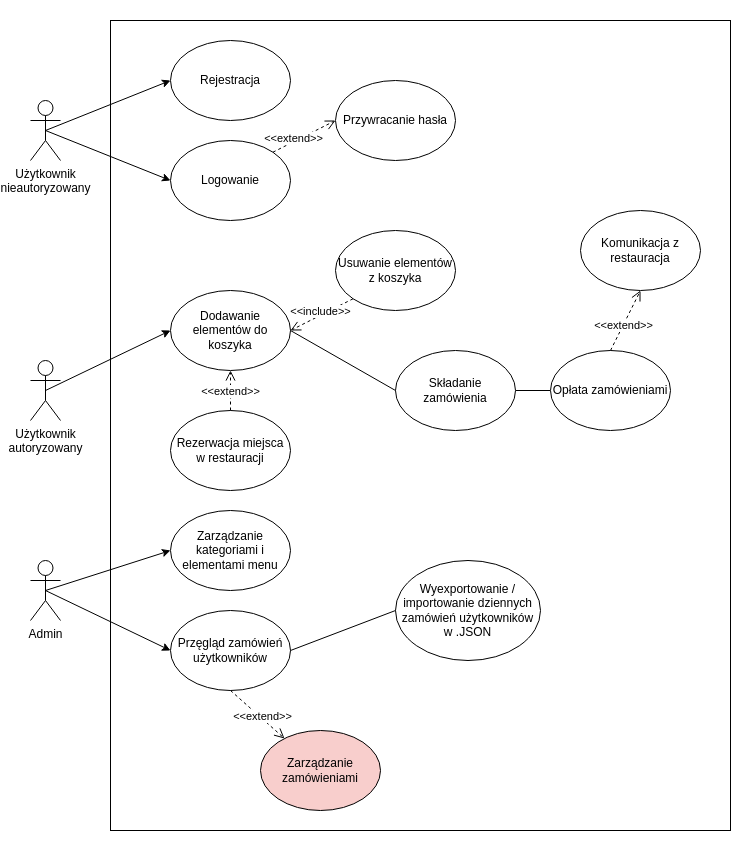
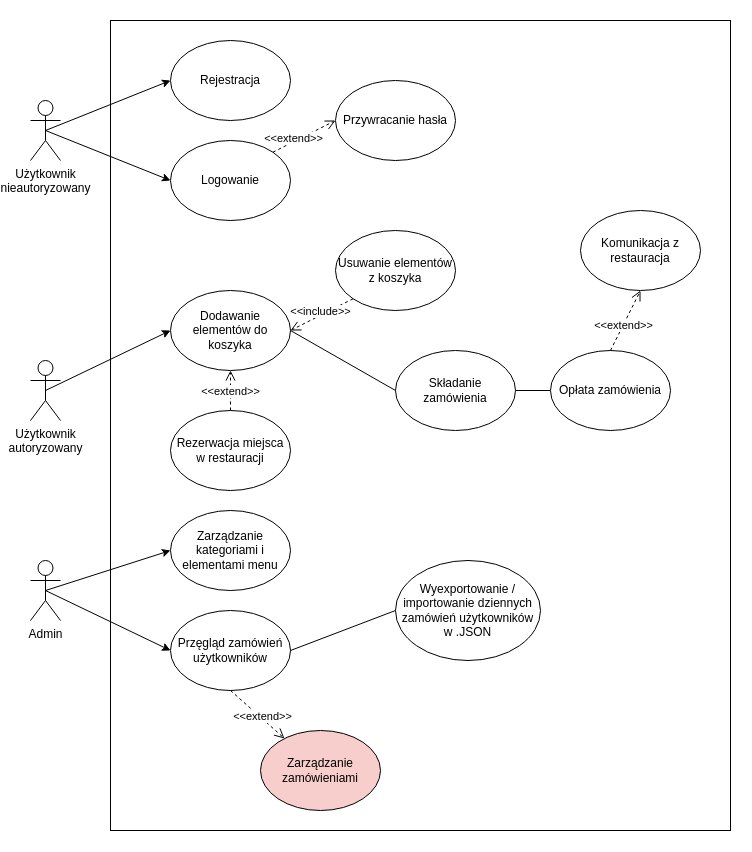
node "Opłata zamówieniami": label "Opłata zamówieniami" -> "Opłata zamówienia"
